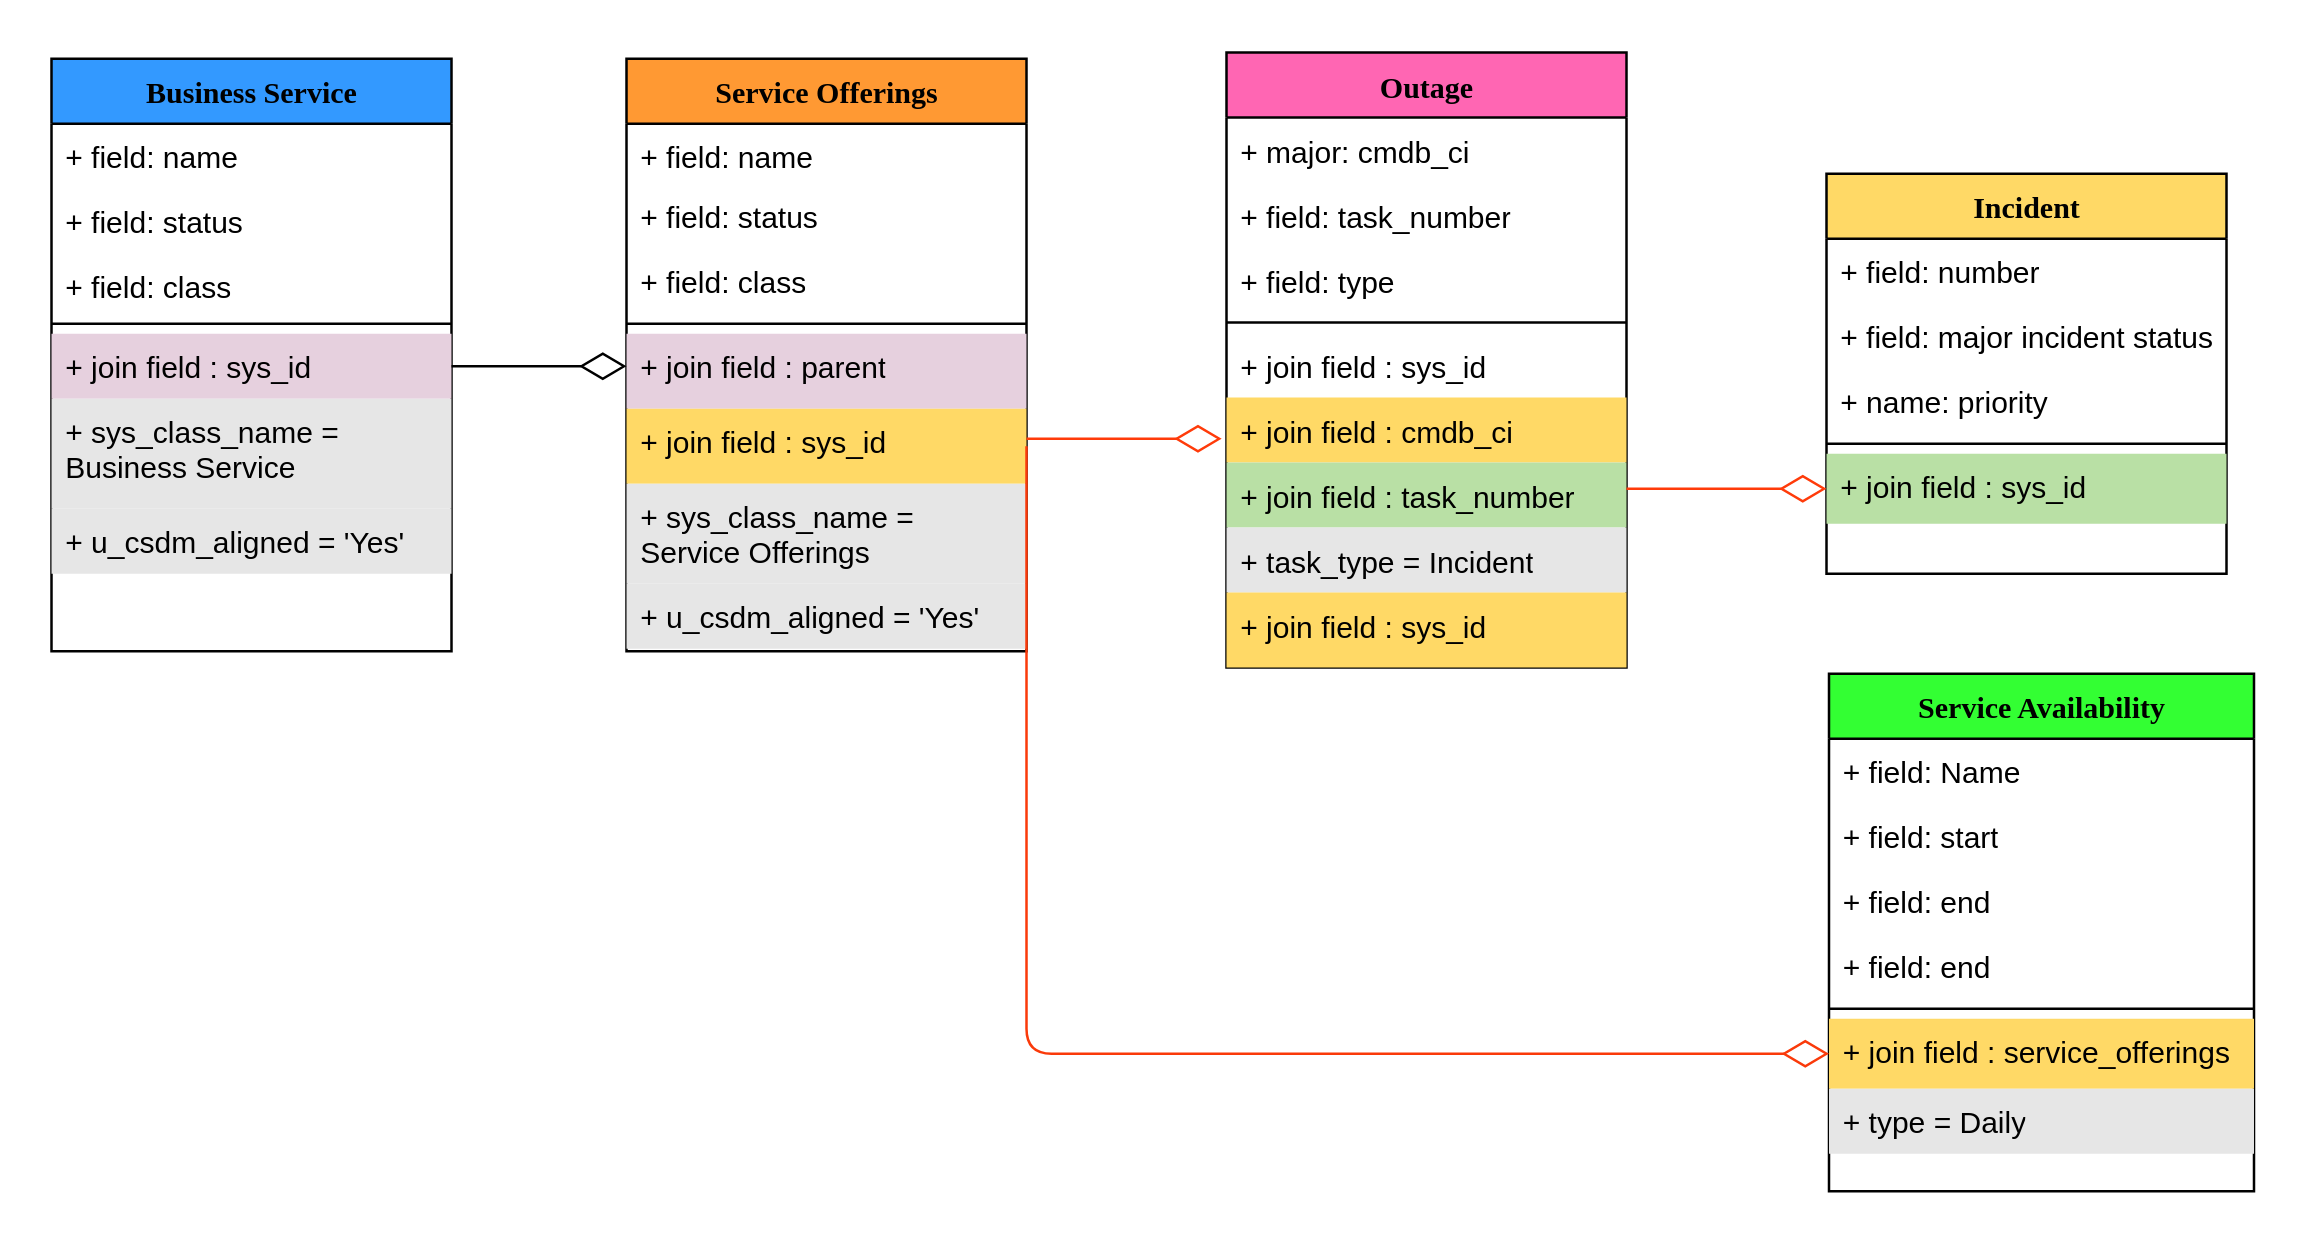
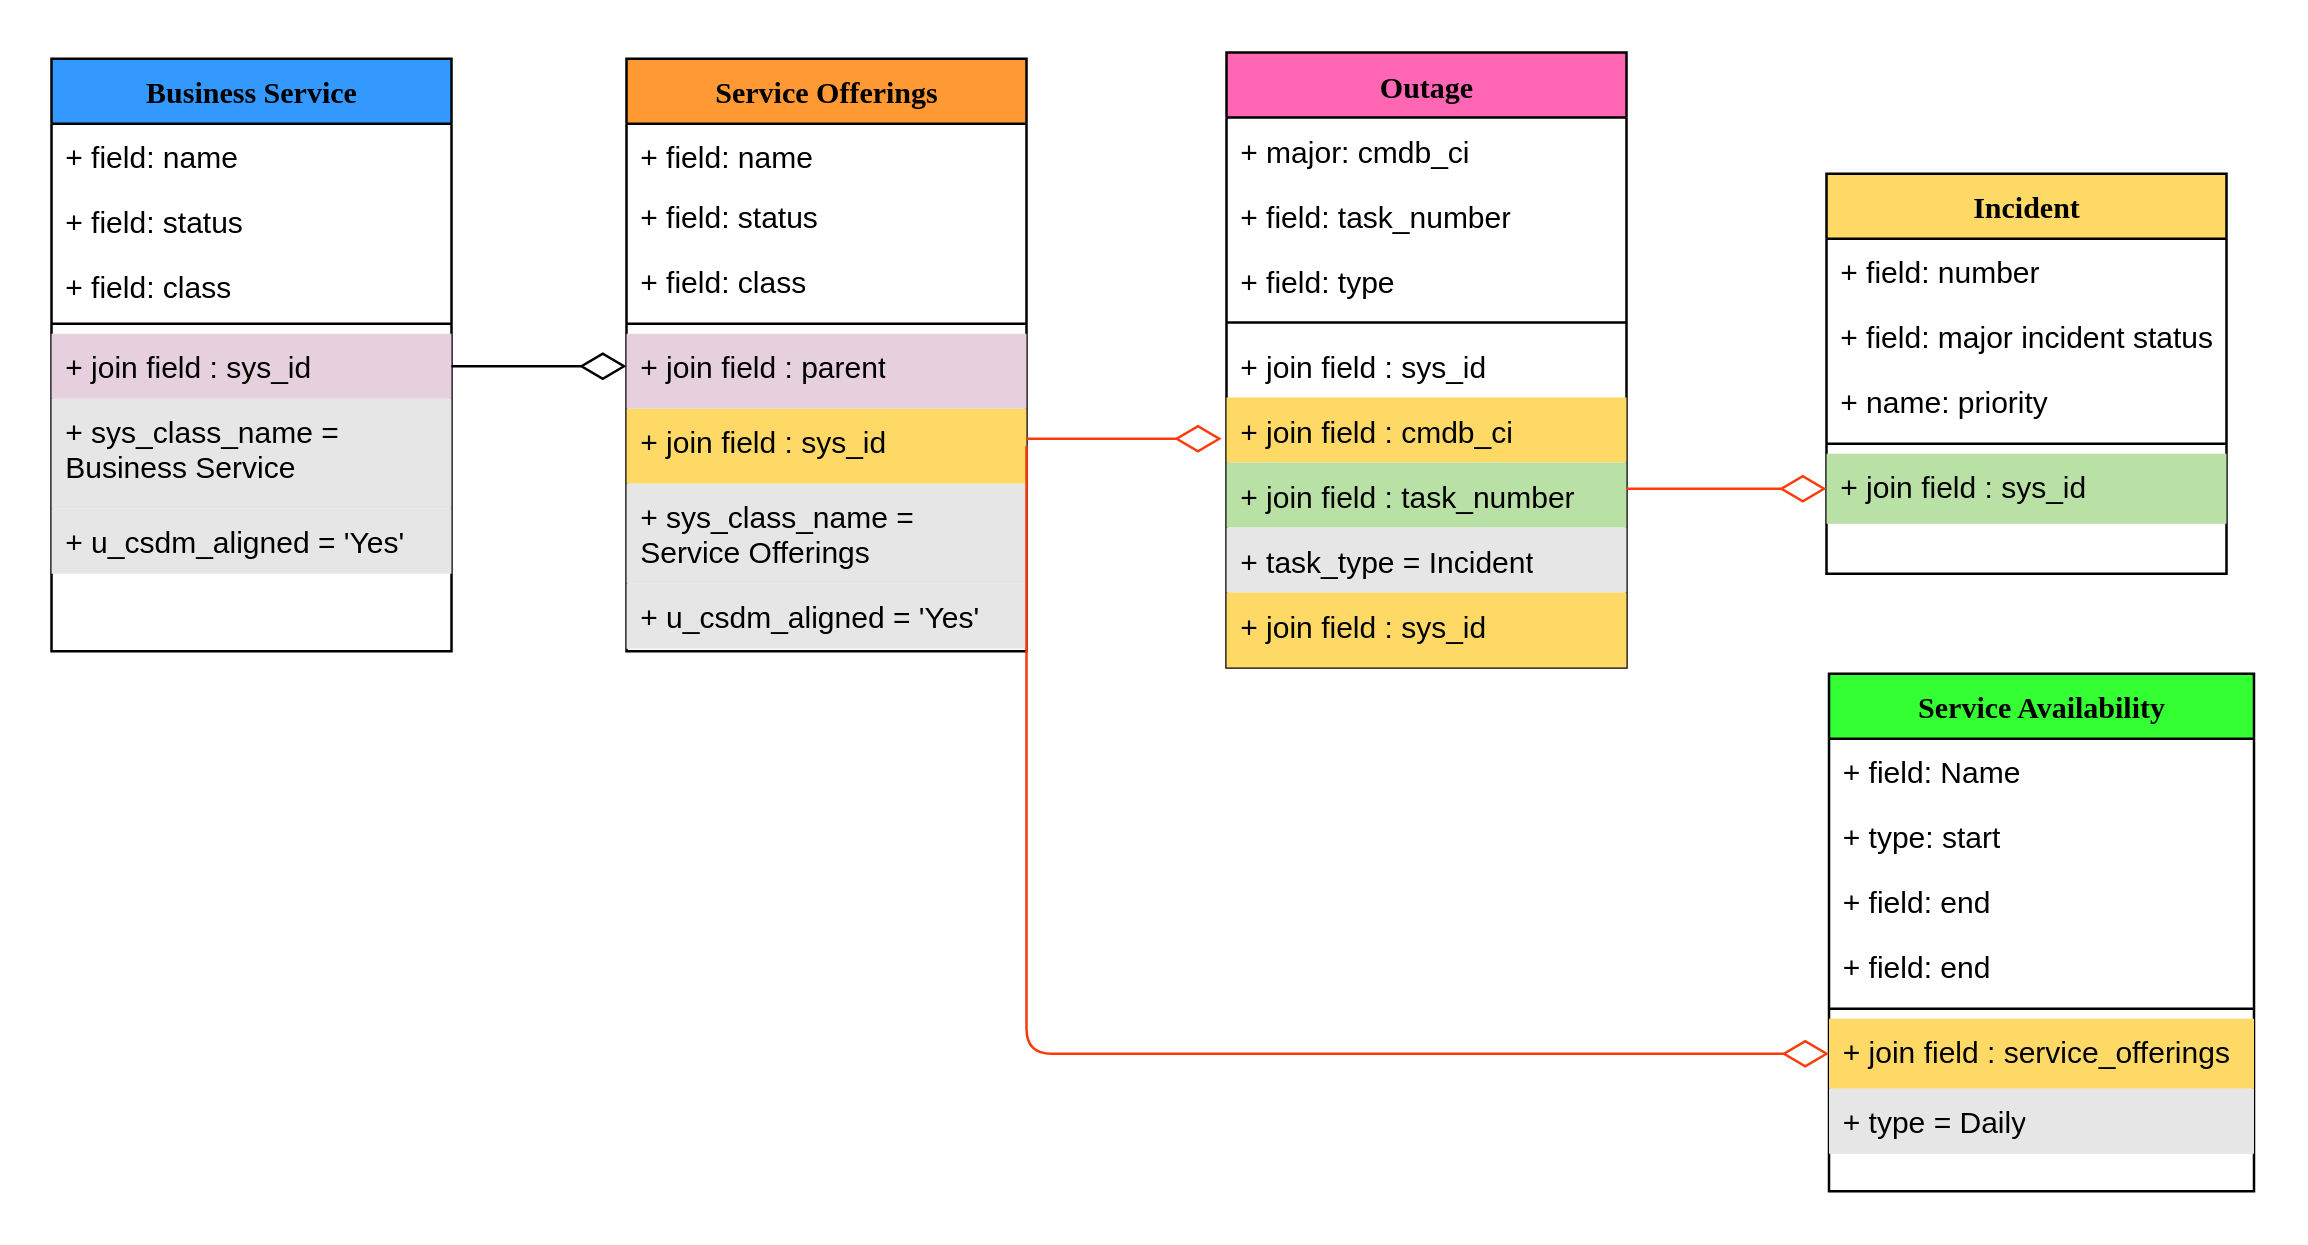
node "+ field: start": label "+ field: start" -> "+ type: start"
